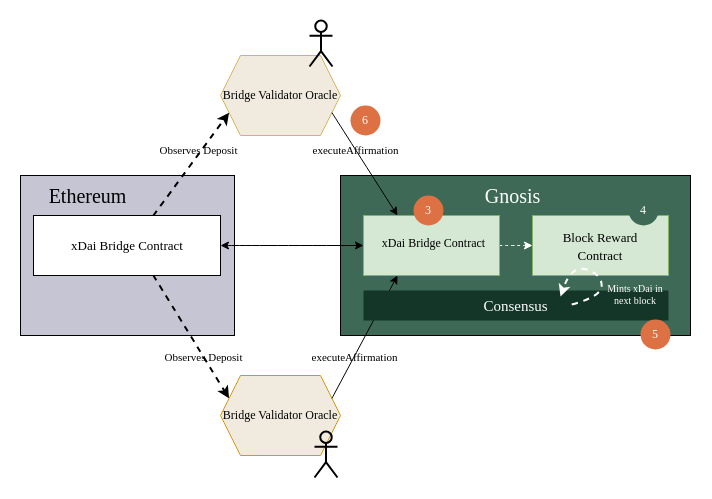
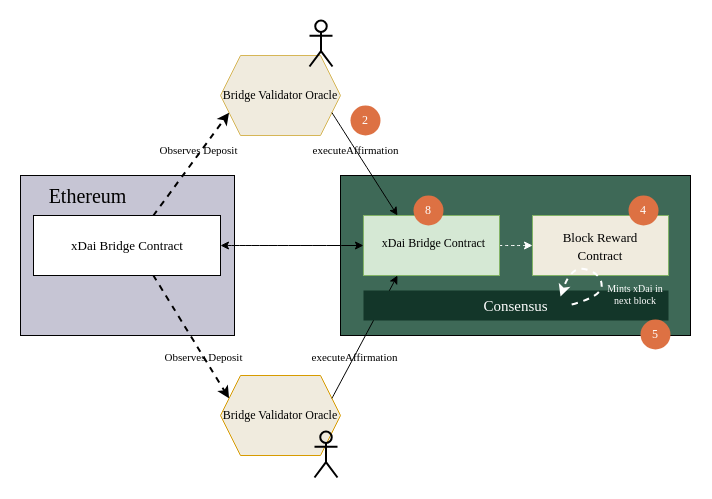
node "6": label "6" -> "2"
node "Gnosis": removed
node "3": label "3" -> "8"
node "4": fillcolor #3e6957 -> #dd7143
node "Block Reward Contract": fillcolor #d5e8d4 -> #f0ebde
